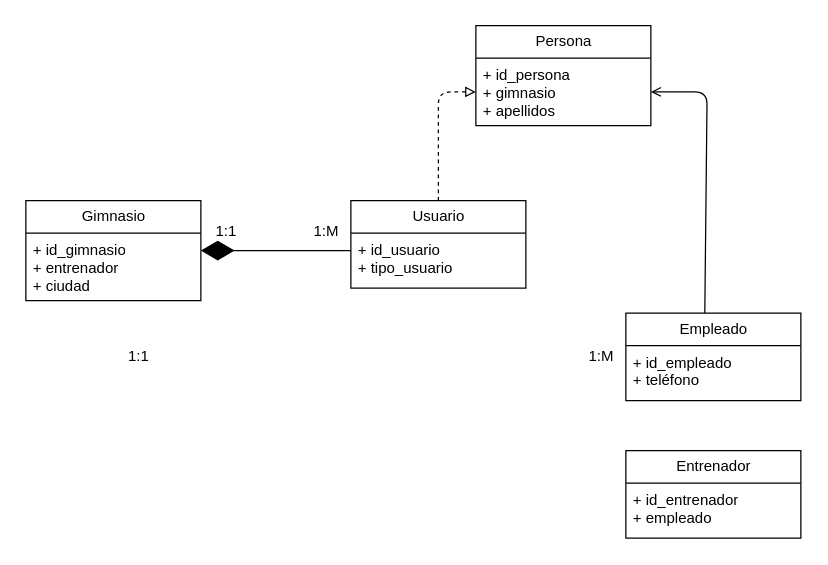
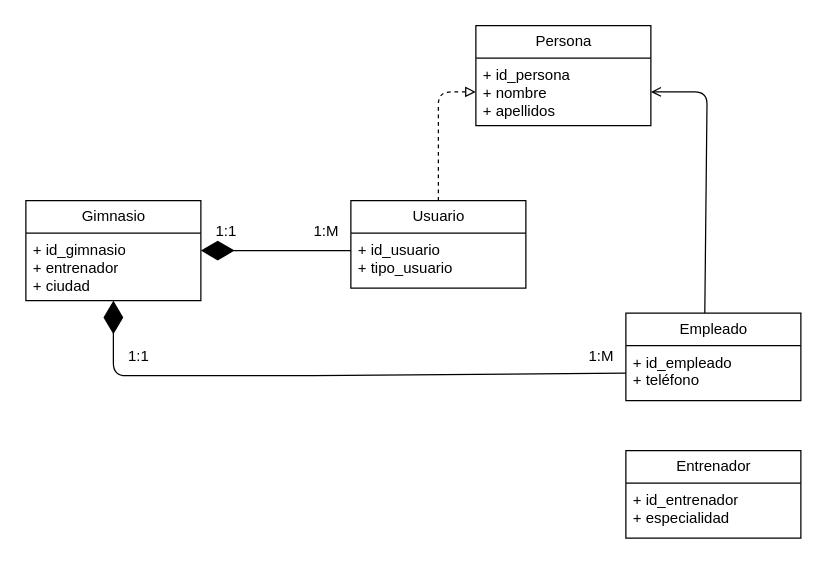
node "+ id_persona + gimnasio + apellidos": label "+ id_persona + gimnasio + apellidos" -> "+ id_persona + nombre + apellidos"
edge "+ id_empleado + teléfono" -> "+ id_gimnasio + entrenador + ciudad": added
node "+ id_entrenador + empleado": label "+ id_entrenador + empleado" -> "+ id_entrenador + especialidad"
